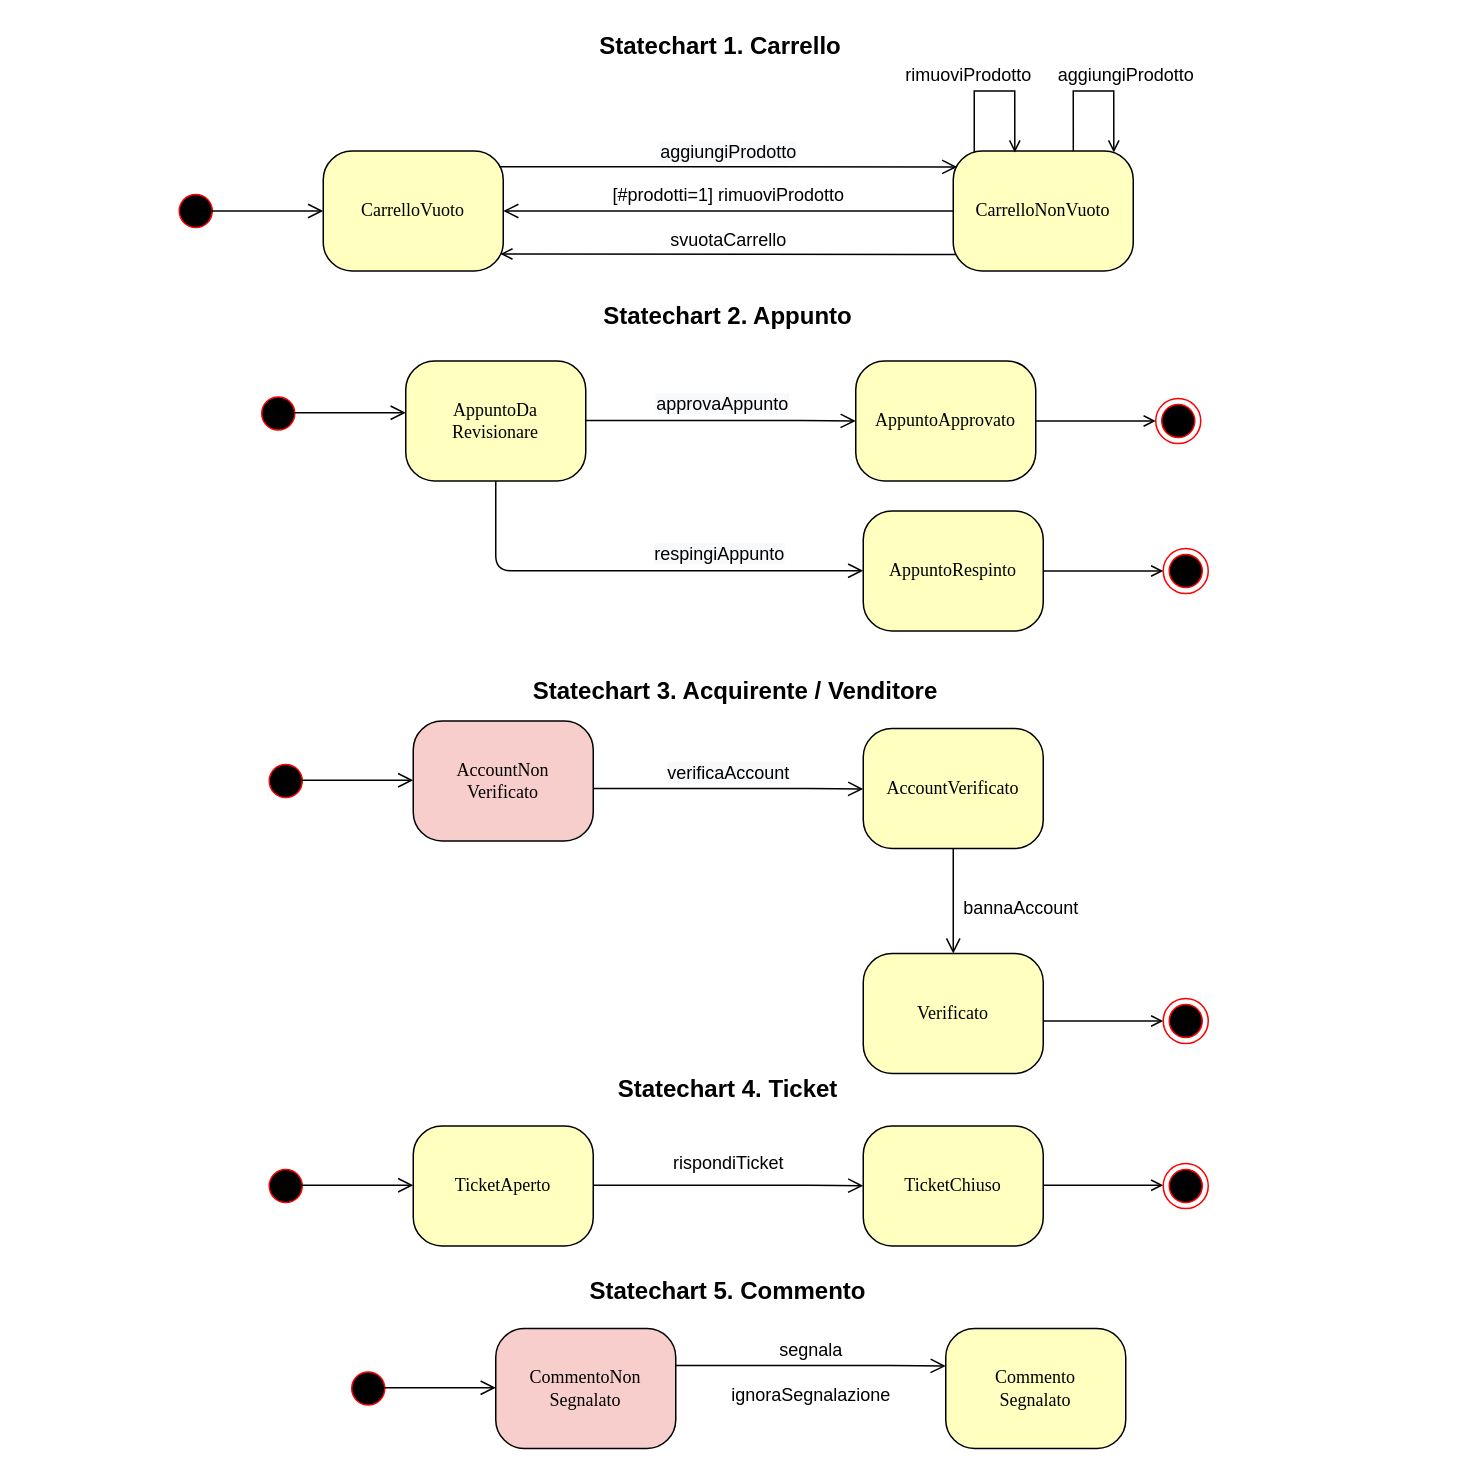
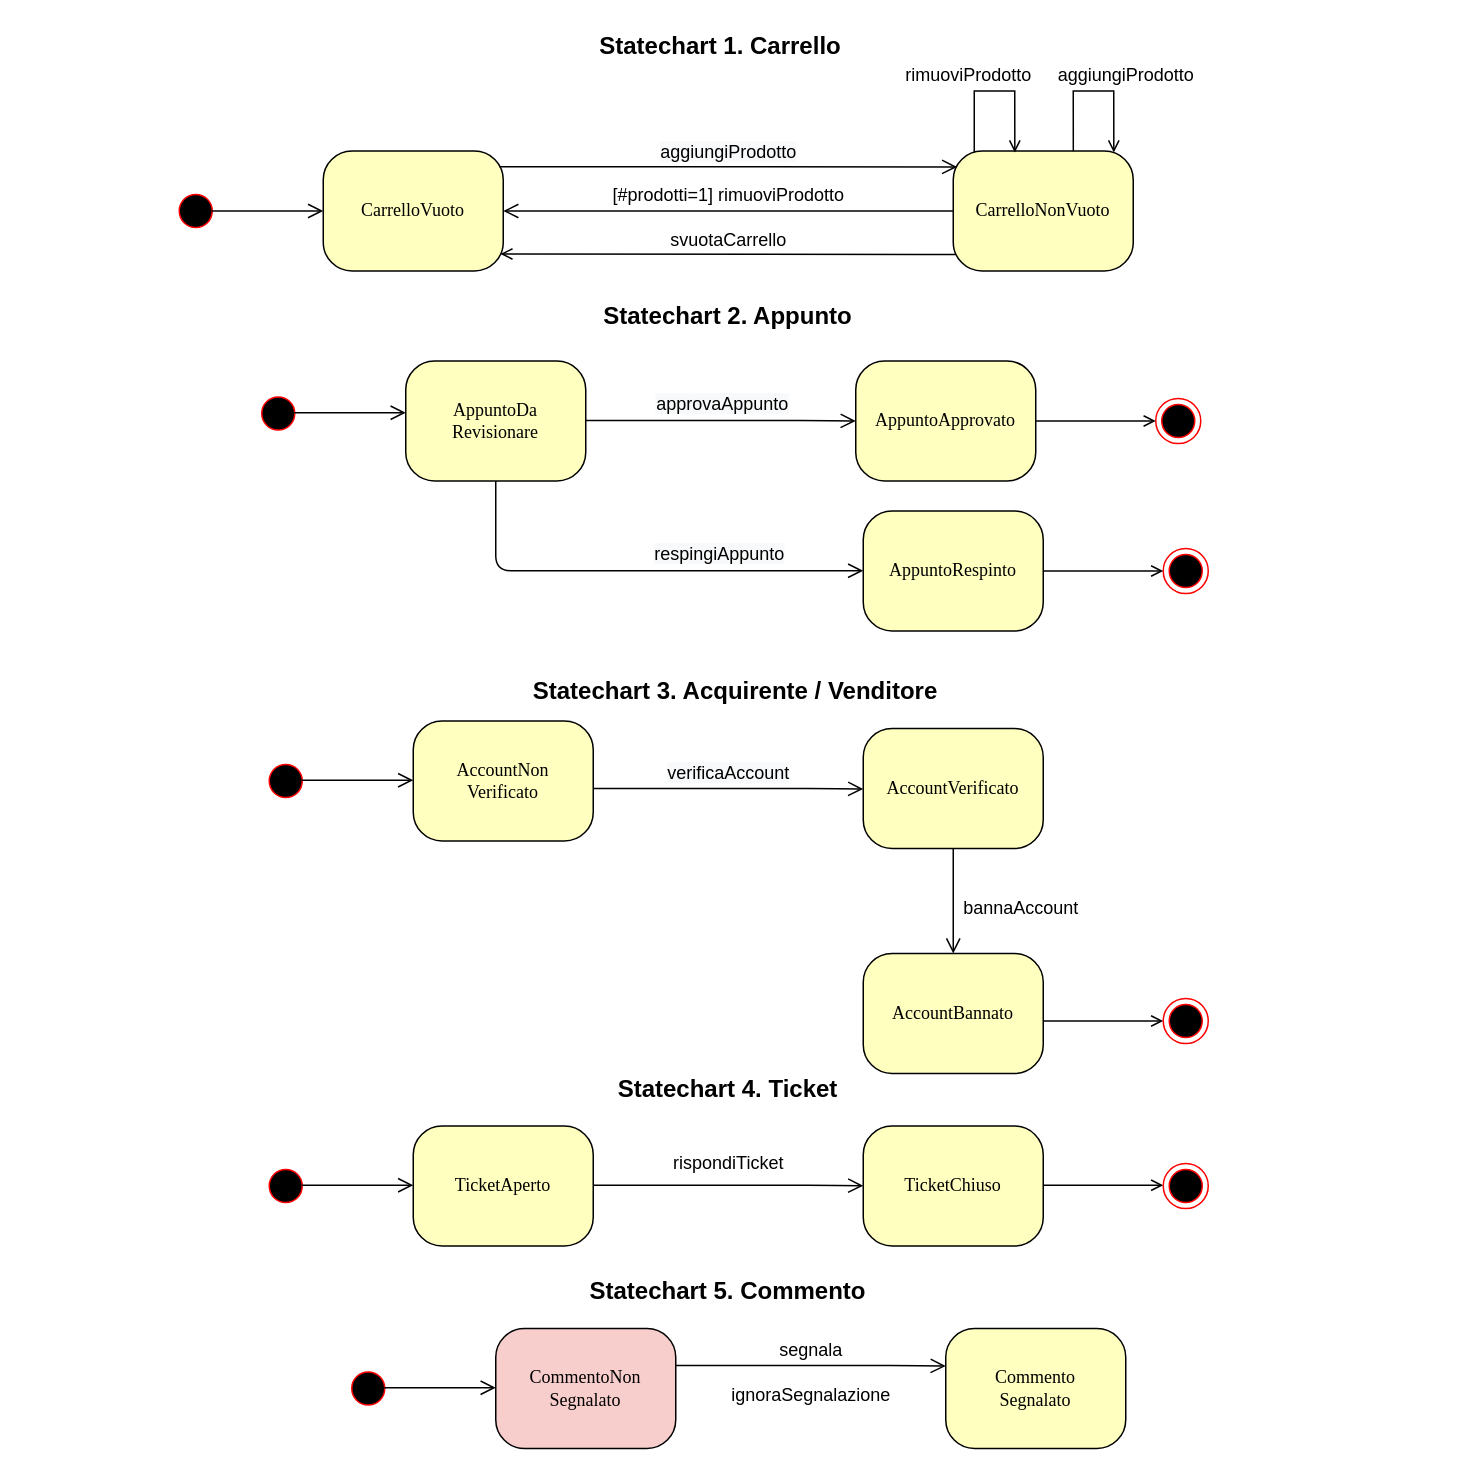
node "AccountNon Verificato": fillcolor #f8cecc -> #ffffc0
node "Verificato": label "Verificato" -> "AccountBannato"
